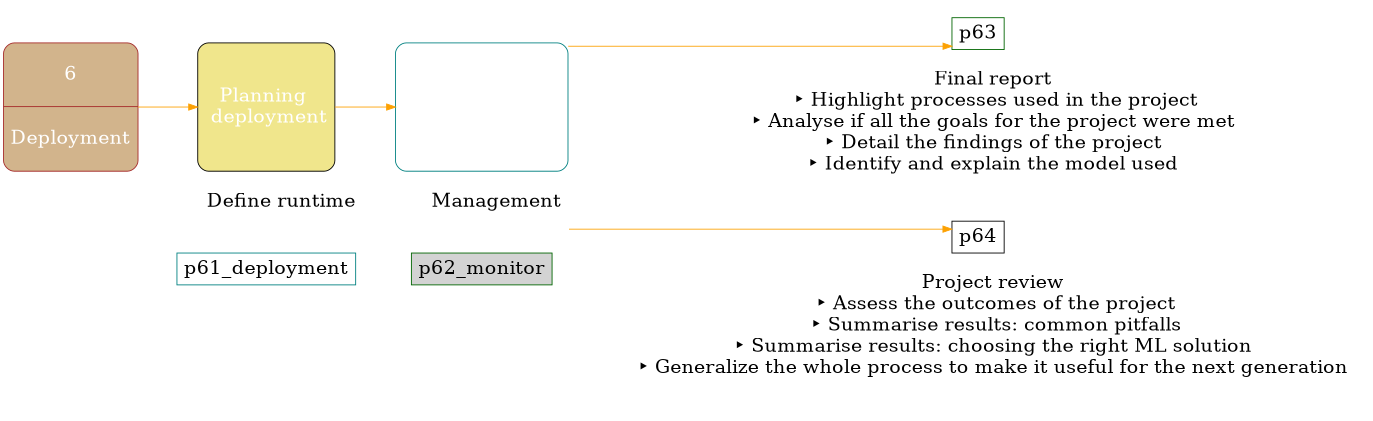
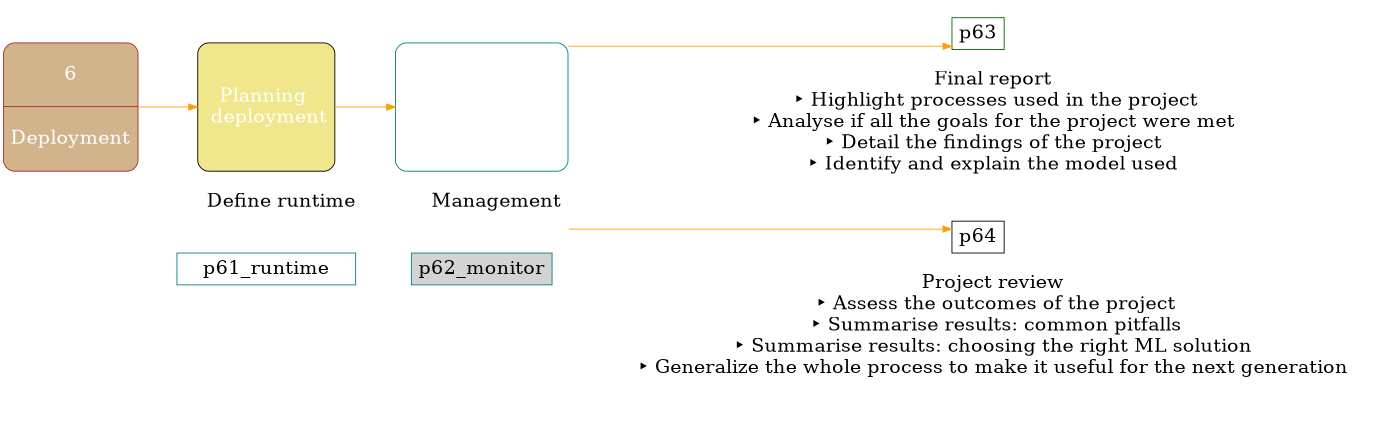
node "p61_deployment": label "p61_deployment" -> "p61_runtime"
node "p62_monitor": color darkgreen -> teal
